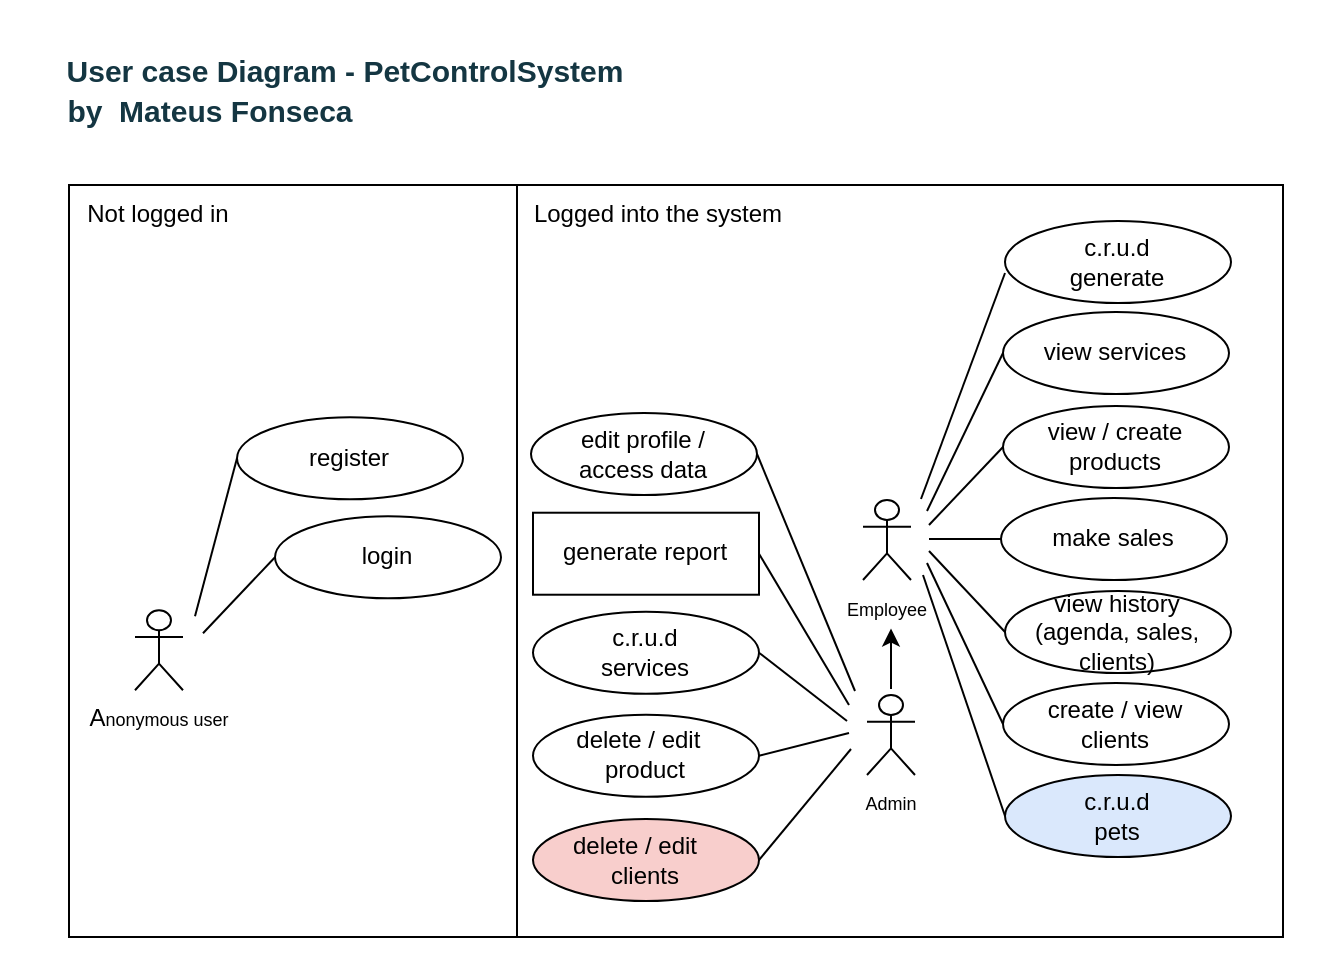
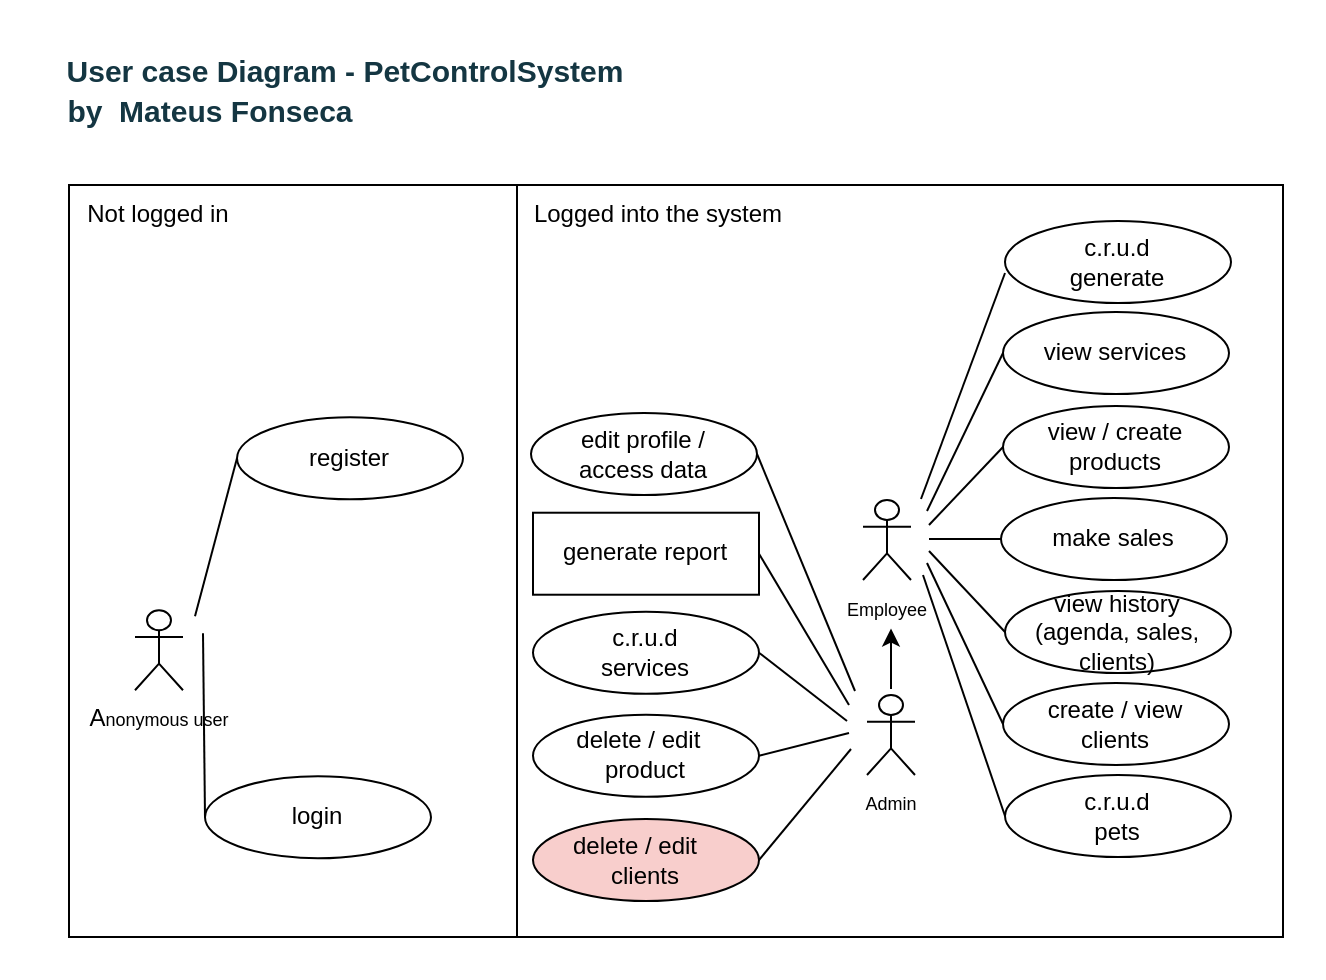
node "login": moved (388, 557) -> (318, 817)
node "c.r.u.d pets": fillcolor #dae8fc -> #ffffff
